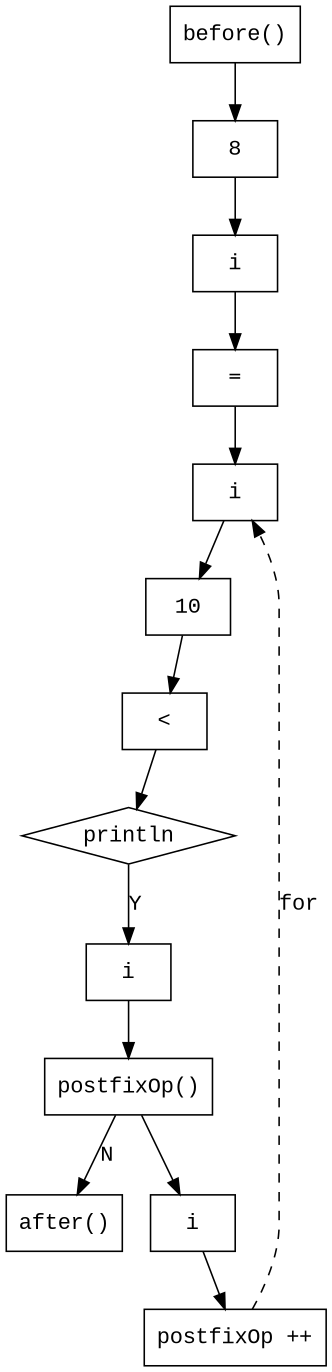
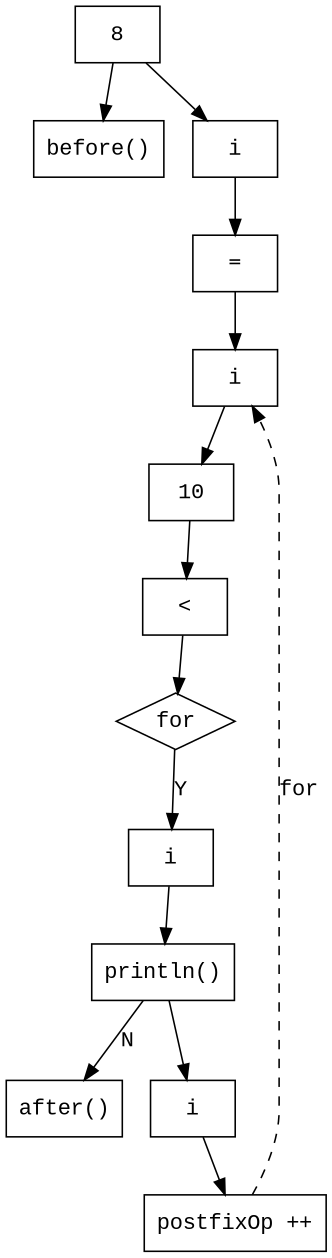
edge "before()" -> "8": reversed
node "println": label "println" -> "for"
node "postfixOp()": label "postfixOp()" -> "println()"
